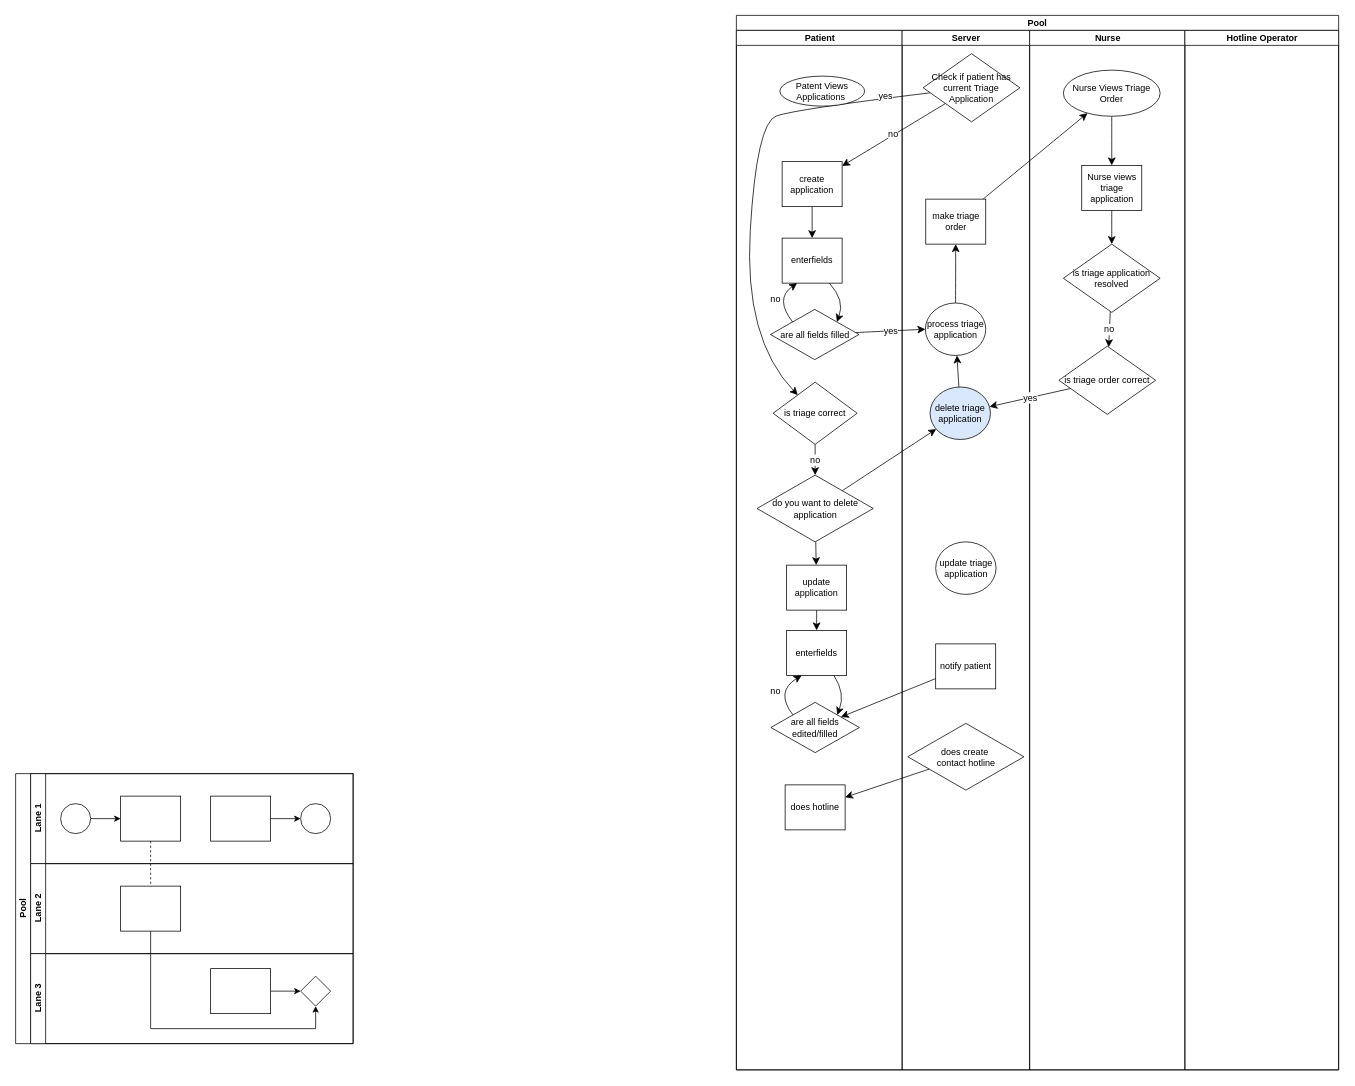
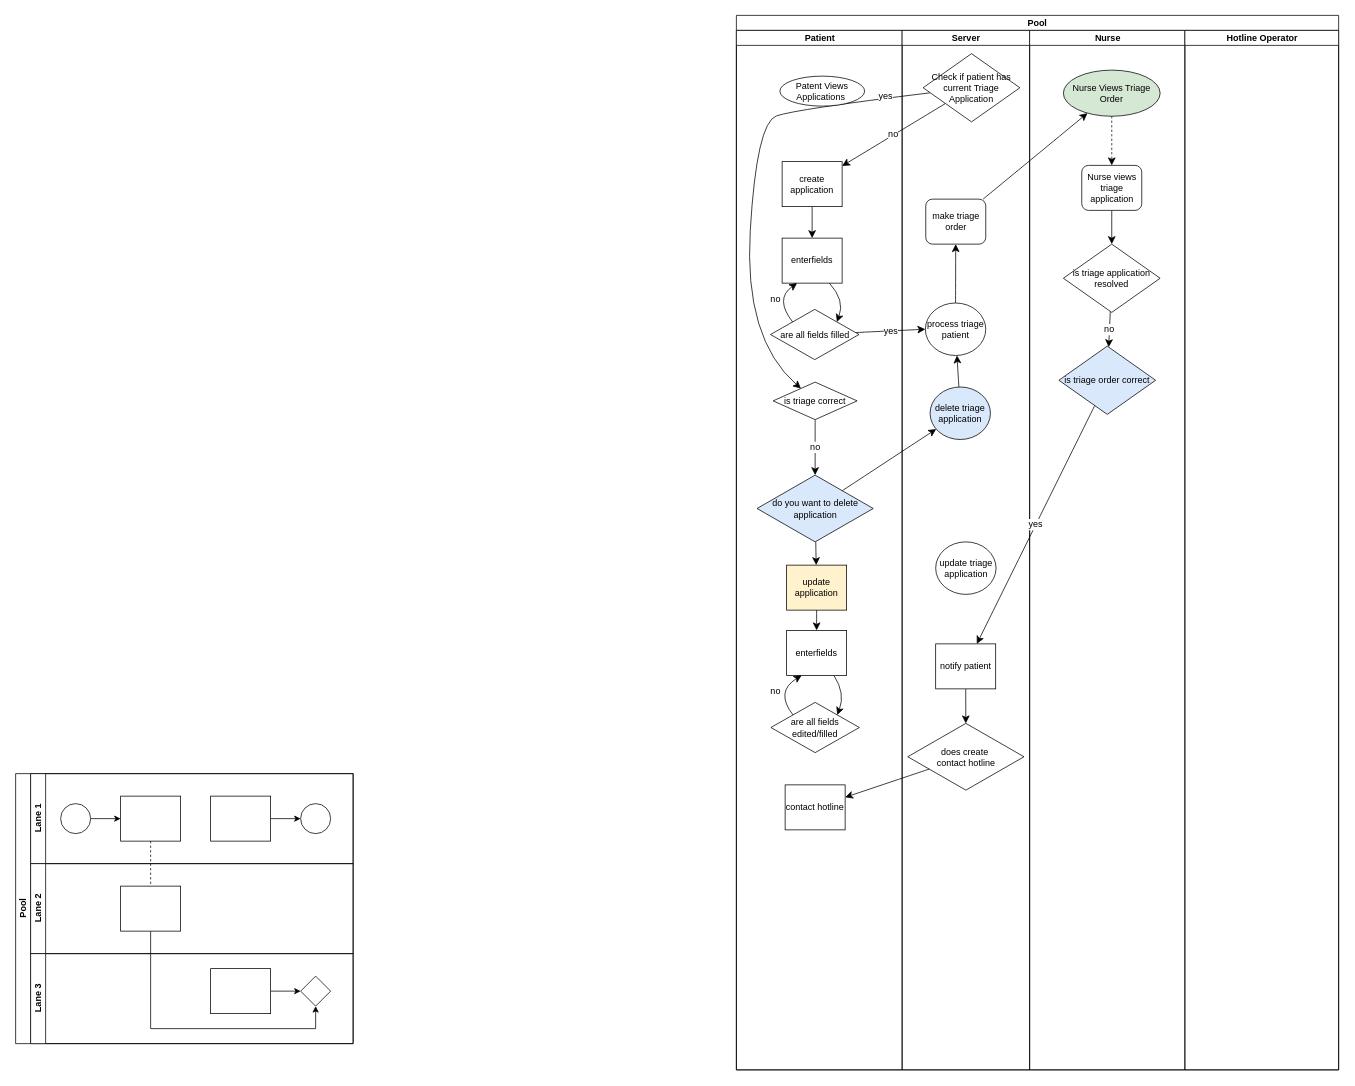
node "Nurse Views Triage Order": fillcolor #ffffff -> #d5e8d4
edge "Nurse Views Triage Order" -> "Nurse views triage application": style solid -> dashed
node "Nurse views triage application": shape rectangle -> rounded rectangle
node "make triage order": shape rectangle -> rounded rectangle
node "process triage application": label "process triage application" -> "process triage patient"
node "is triage order correct": fillcolor #ffffff -> #dae8fc
edge "is triage order correct" -> "delete triage application": now "is triage order correct" -> "notify patient"
node "is triage correct": size 84x62 -> 84x38
node "do you want to delete application": fillcolor #ffffff -> #dae8fc
node "update application": fillcolor #ffffff -> #fff2cc
edge "notify patient" -> "are all fields edited/filled": now "notify patient" -> "does create contact hotline"
node "does hotline": label "does hotline" -> "contact hotline"
